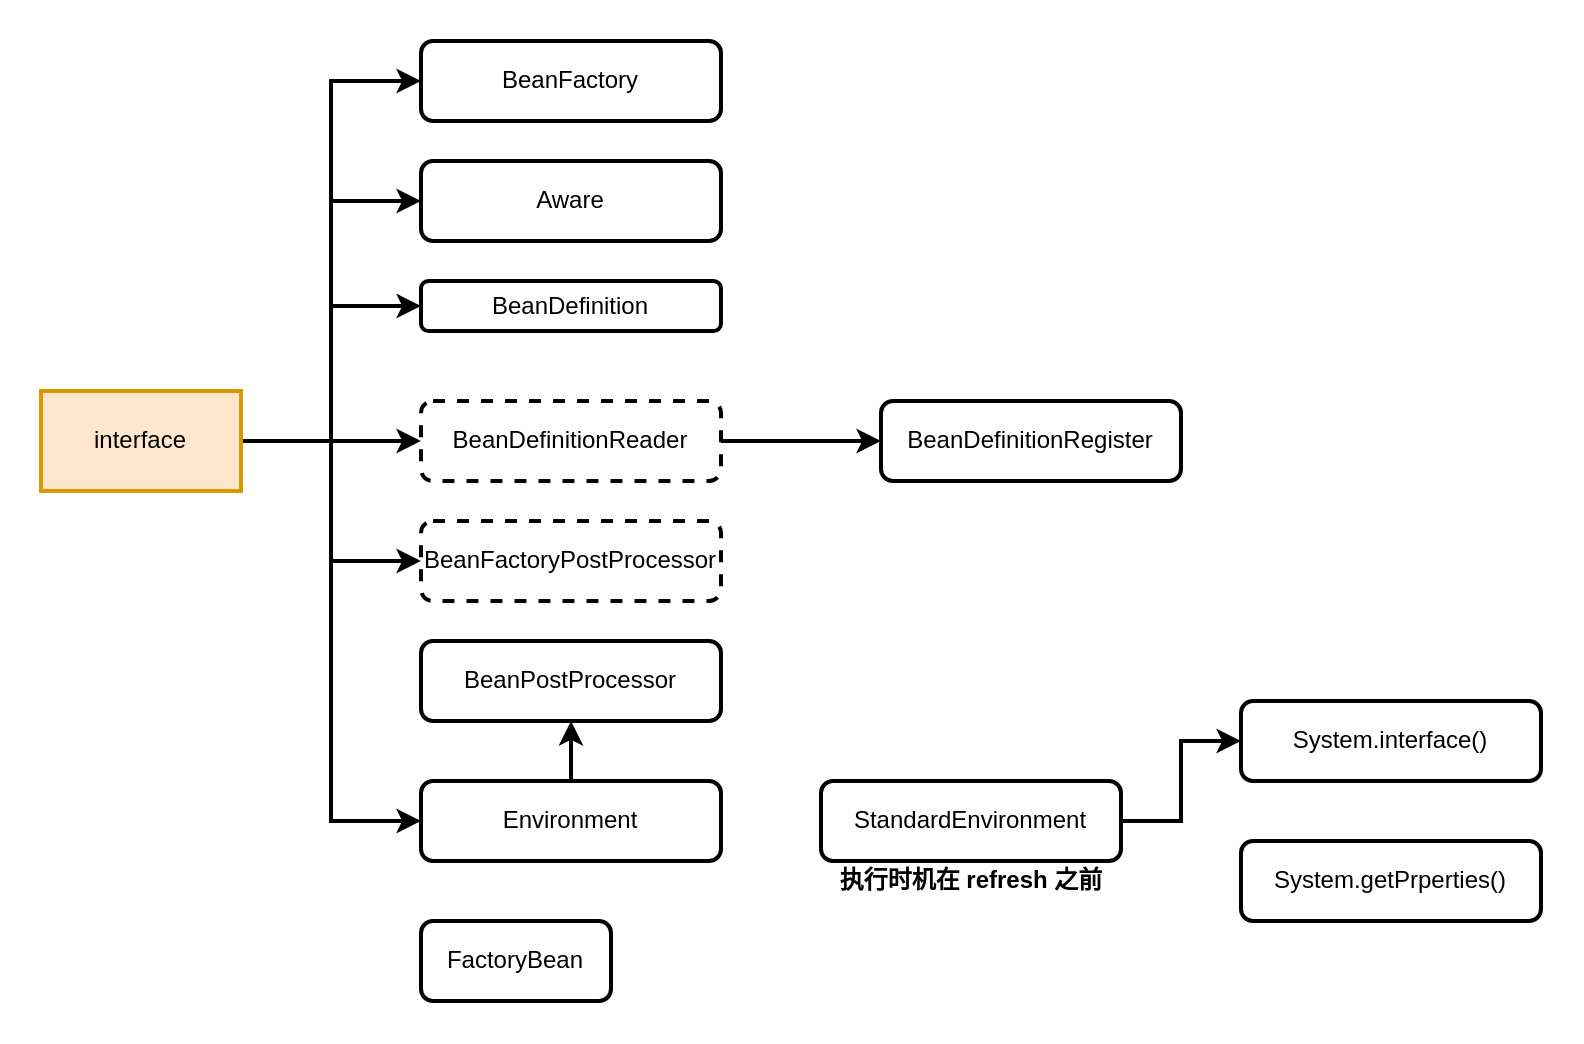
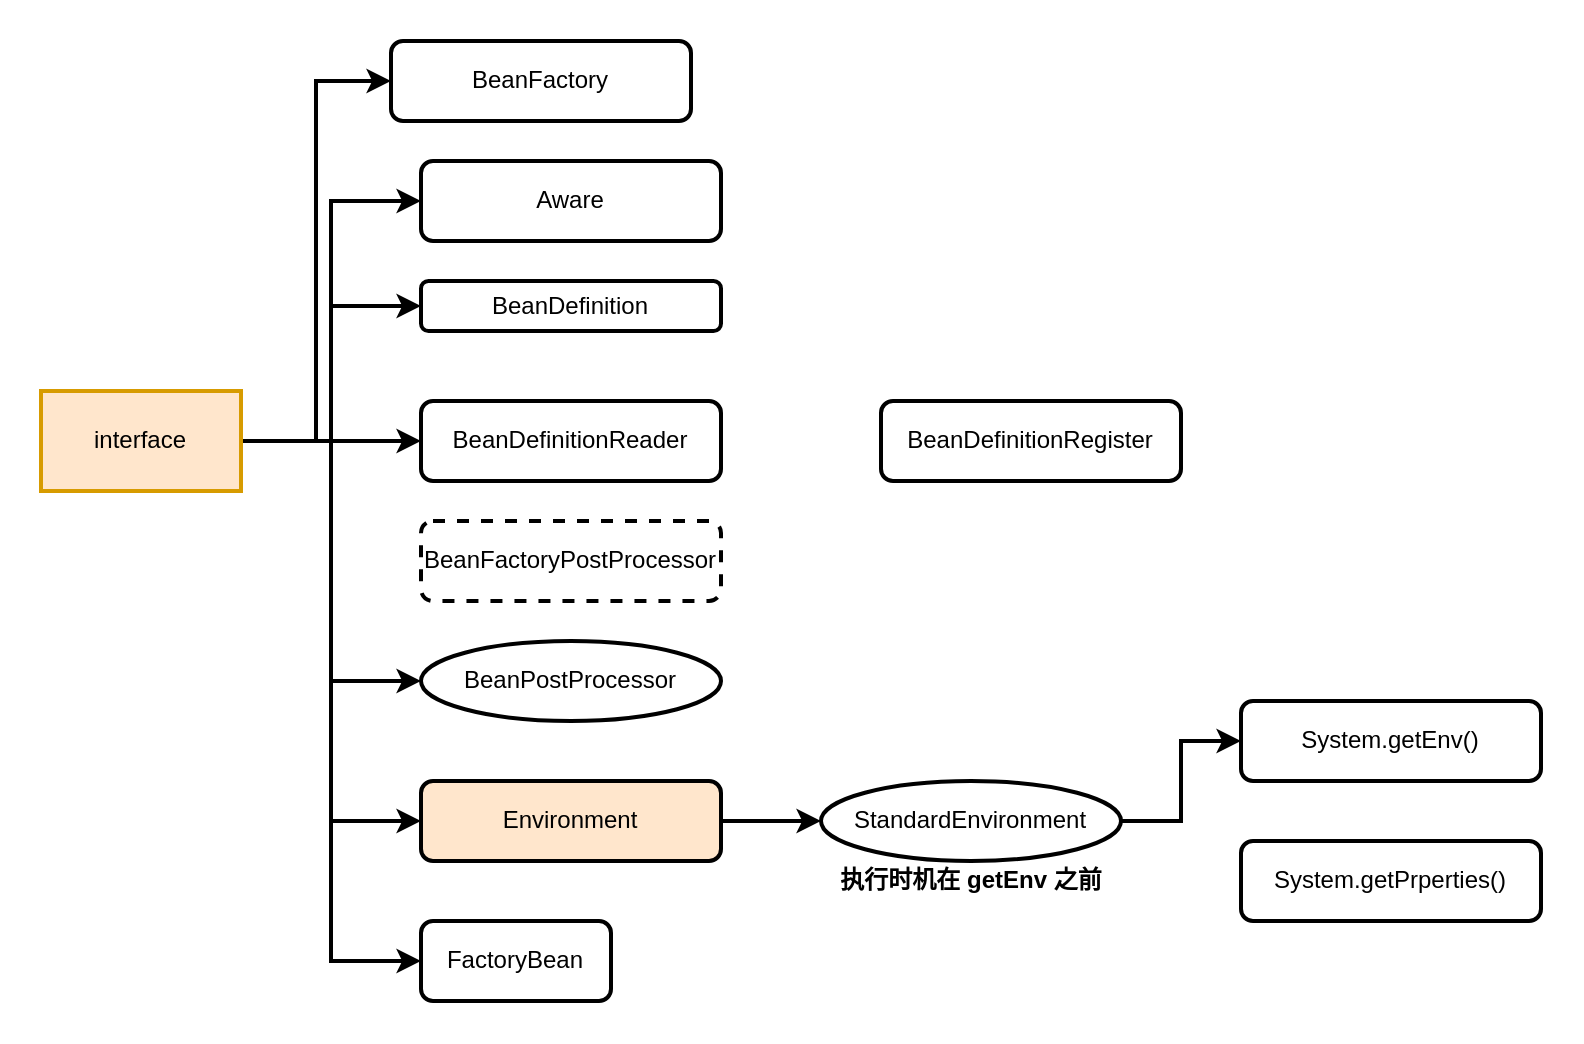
node "BeanFactory": moved (571, 81) -> (541, 81)
node "BeanDefinitionReader": style dashed -> solid
edge "BeanDefinitionReader" -> "BeanDefinitionRegister": removed
edge "interface" -> "BeanFactoryPostProcessor": removed
edge "interface" -> "BeanPostProcessor": added
node "BeanPostProcessor": shape rounded rectangle -> ellipse
node "System.interface()": label "System.interface()" -> "System.getEnv()"
edge "Environment" -> "BeanPostProcessor": now "Environment" -> "StandardEnvironment"
node "Environment": fillcolor #ffffff -> #ffe6cc
node "StandardEnvironment": shape rounded rectangle -> ellipse
node "执行时机在 refresh 之前": label "执行时机在 refresh 之前" -> "执行时机在 getEnv 之前"
edge "interface" -> "FactoryBean": added
